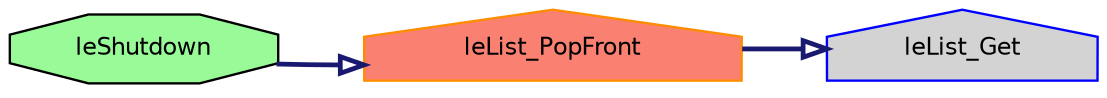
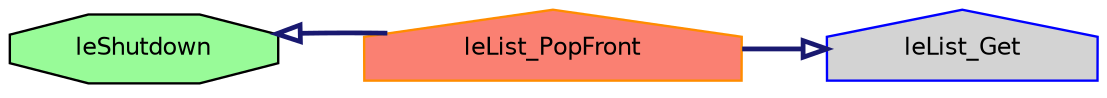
edge "leShutdown" -> "leList_PopFront": reversed
